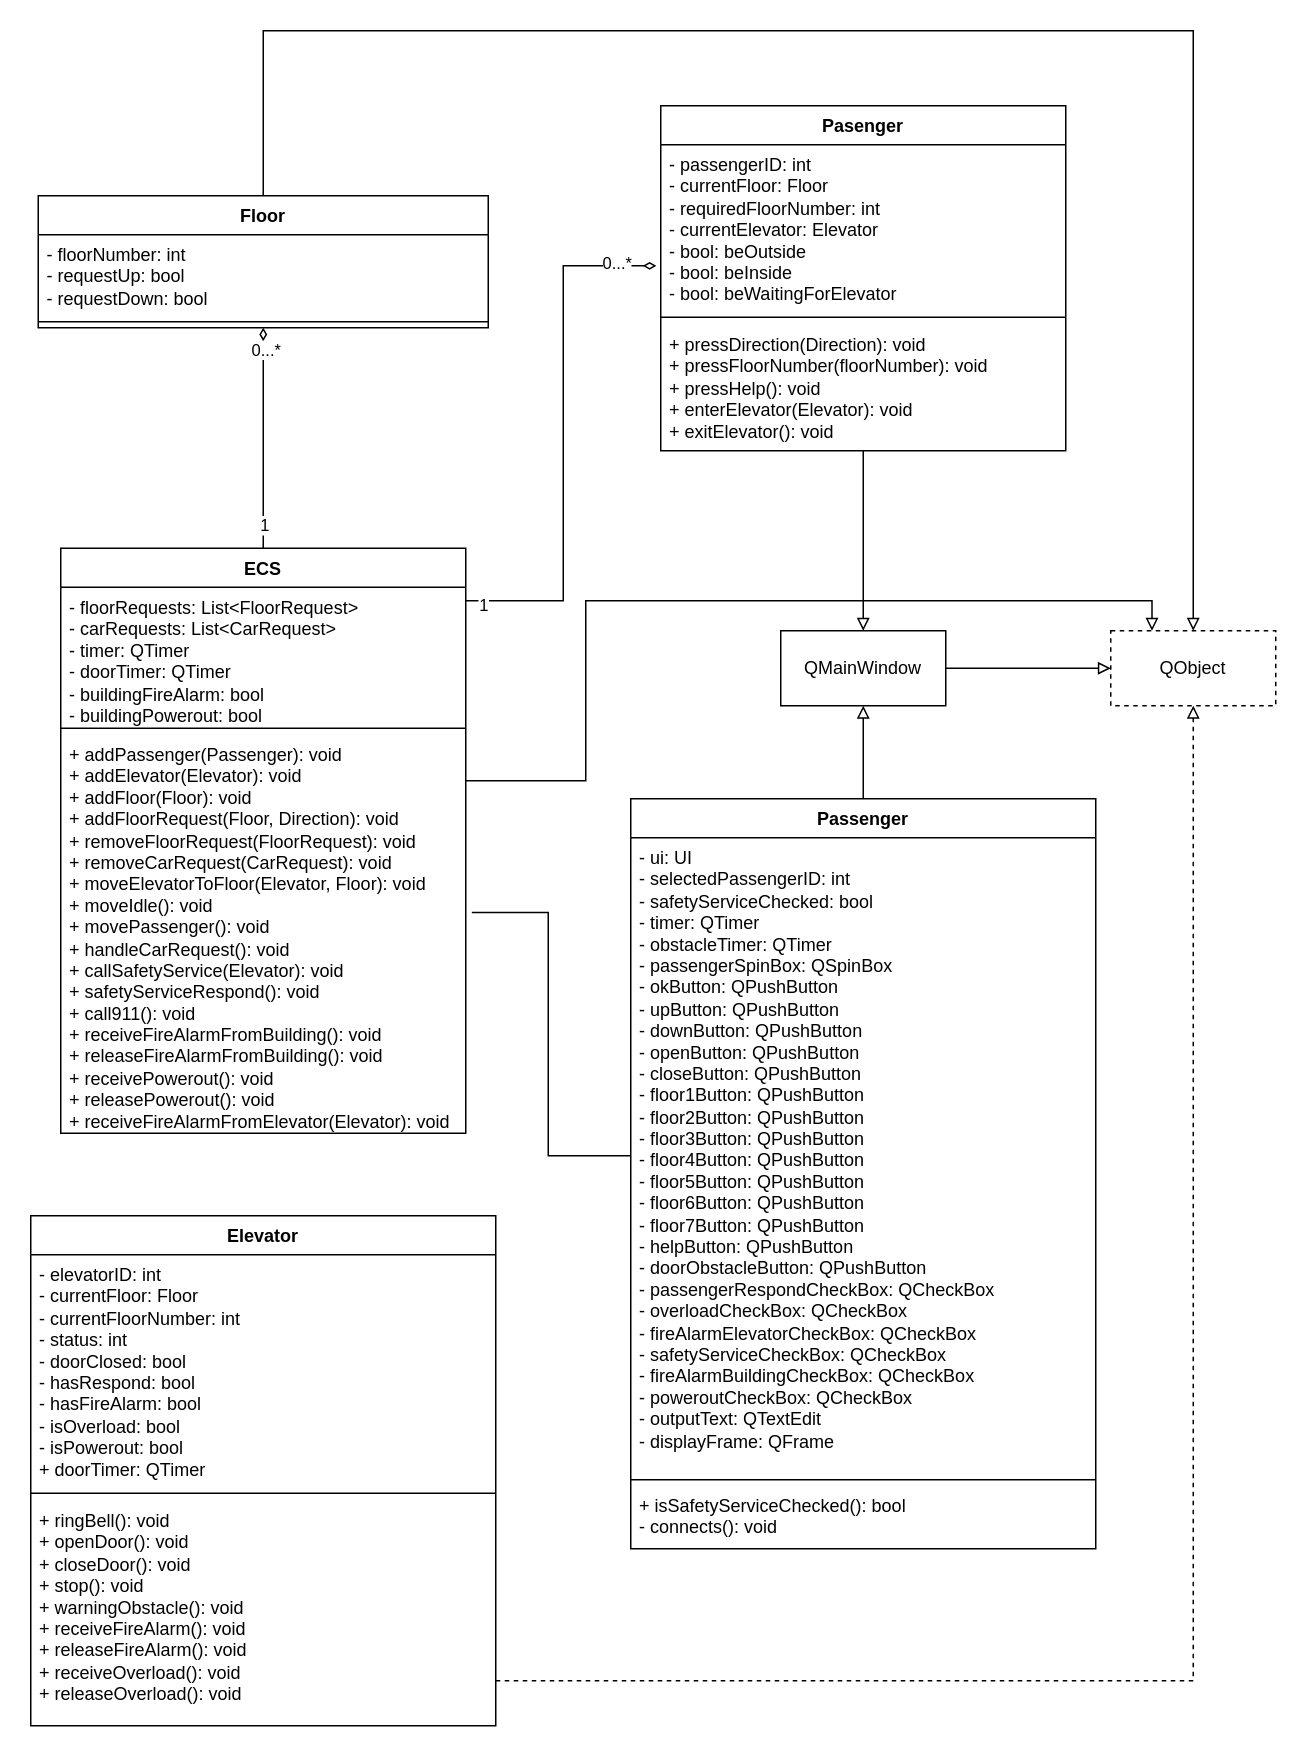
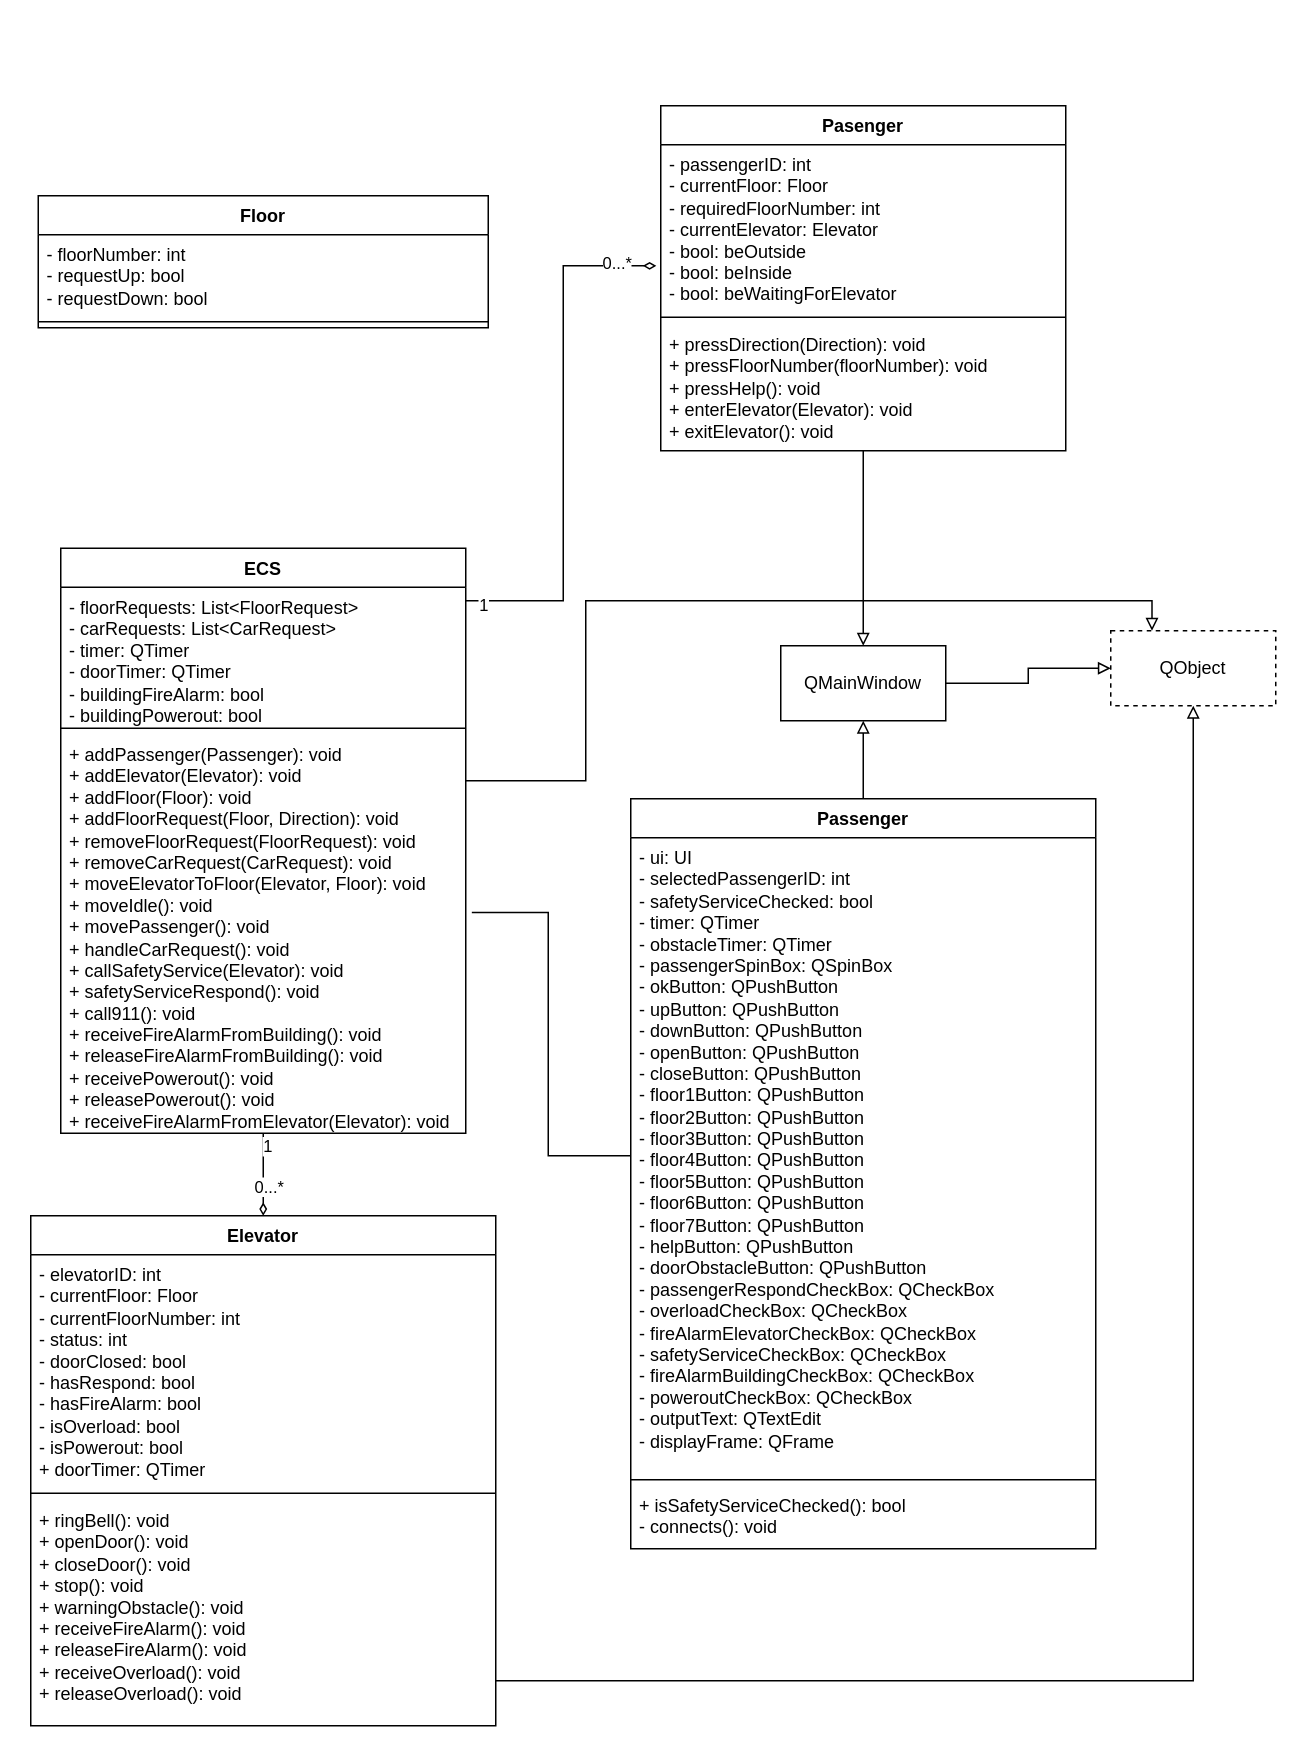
edge "Floor" -> "QObject": removed
edge "ECS" -> "Floor": removed, labels "1", "0...*"
node "QMainWindow": moved (863, 668) -> (863, 683)
edge "ECS" -> "Elevator": added, labels "1", "0...*"
edge "Elevator" -> "QObject": style dashed -> solid
